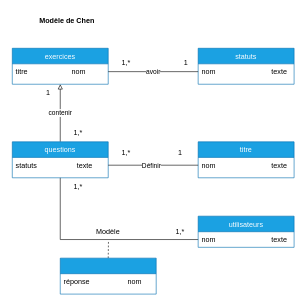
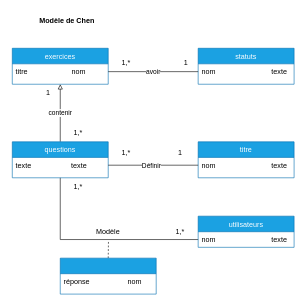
node "statuts texte": label "statuts texte" -> "texte texte"
